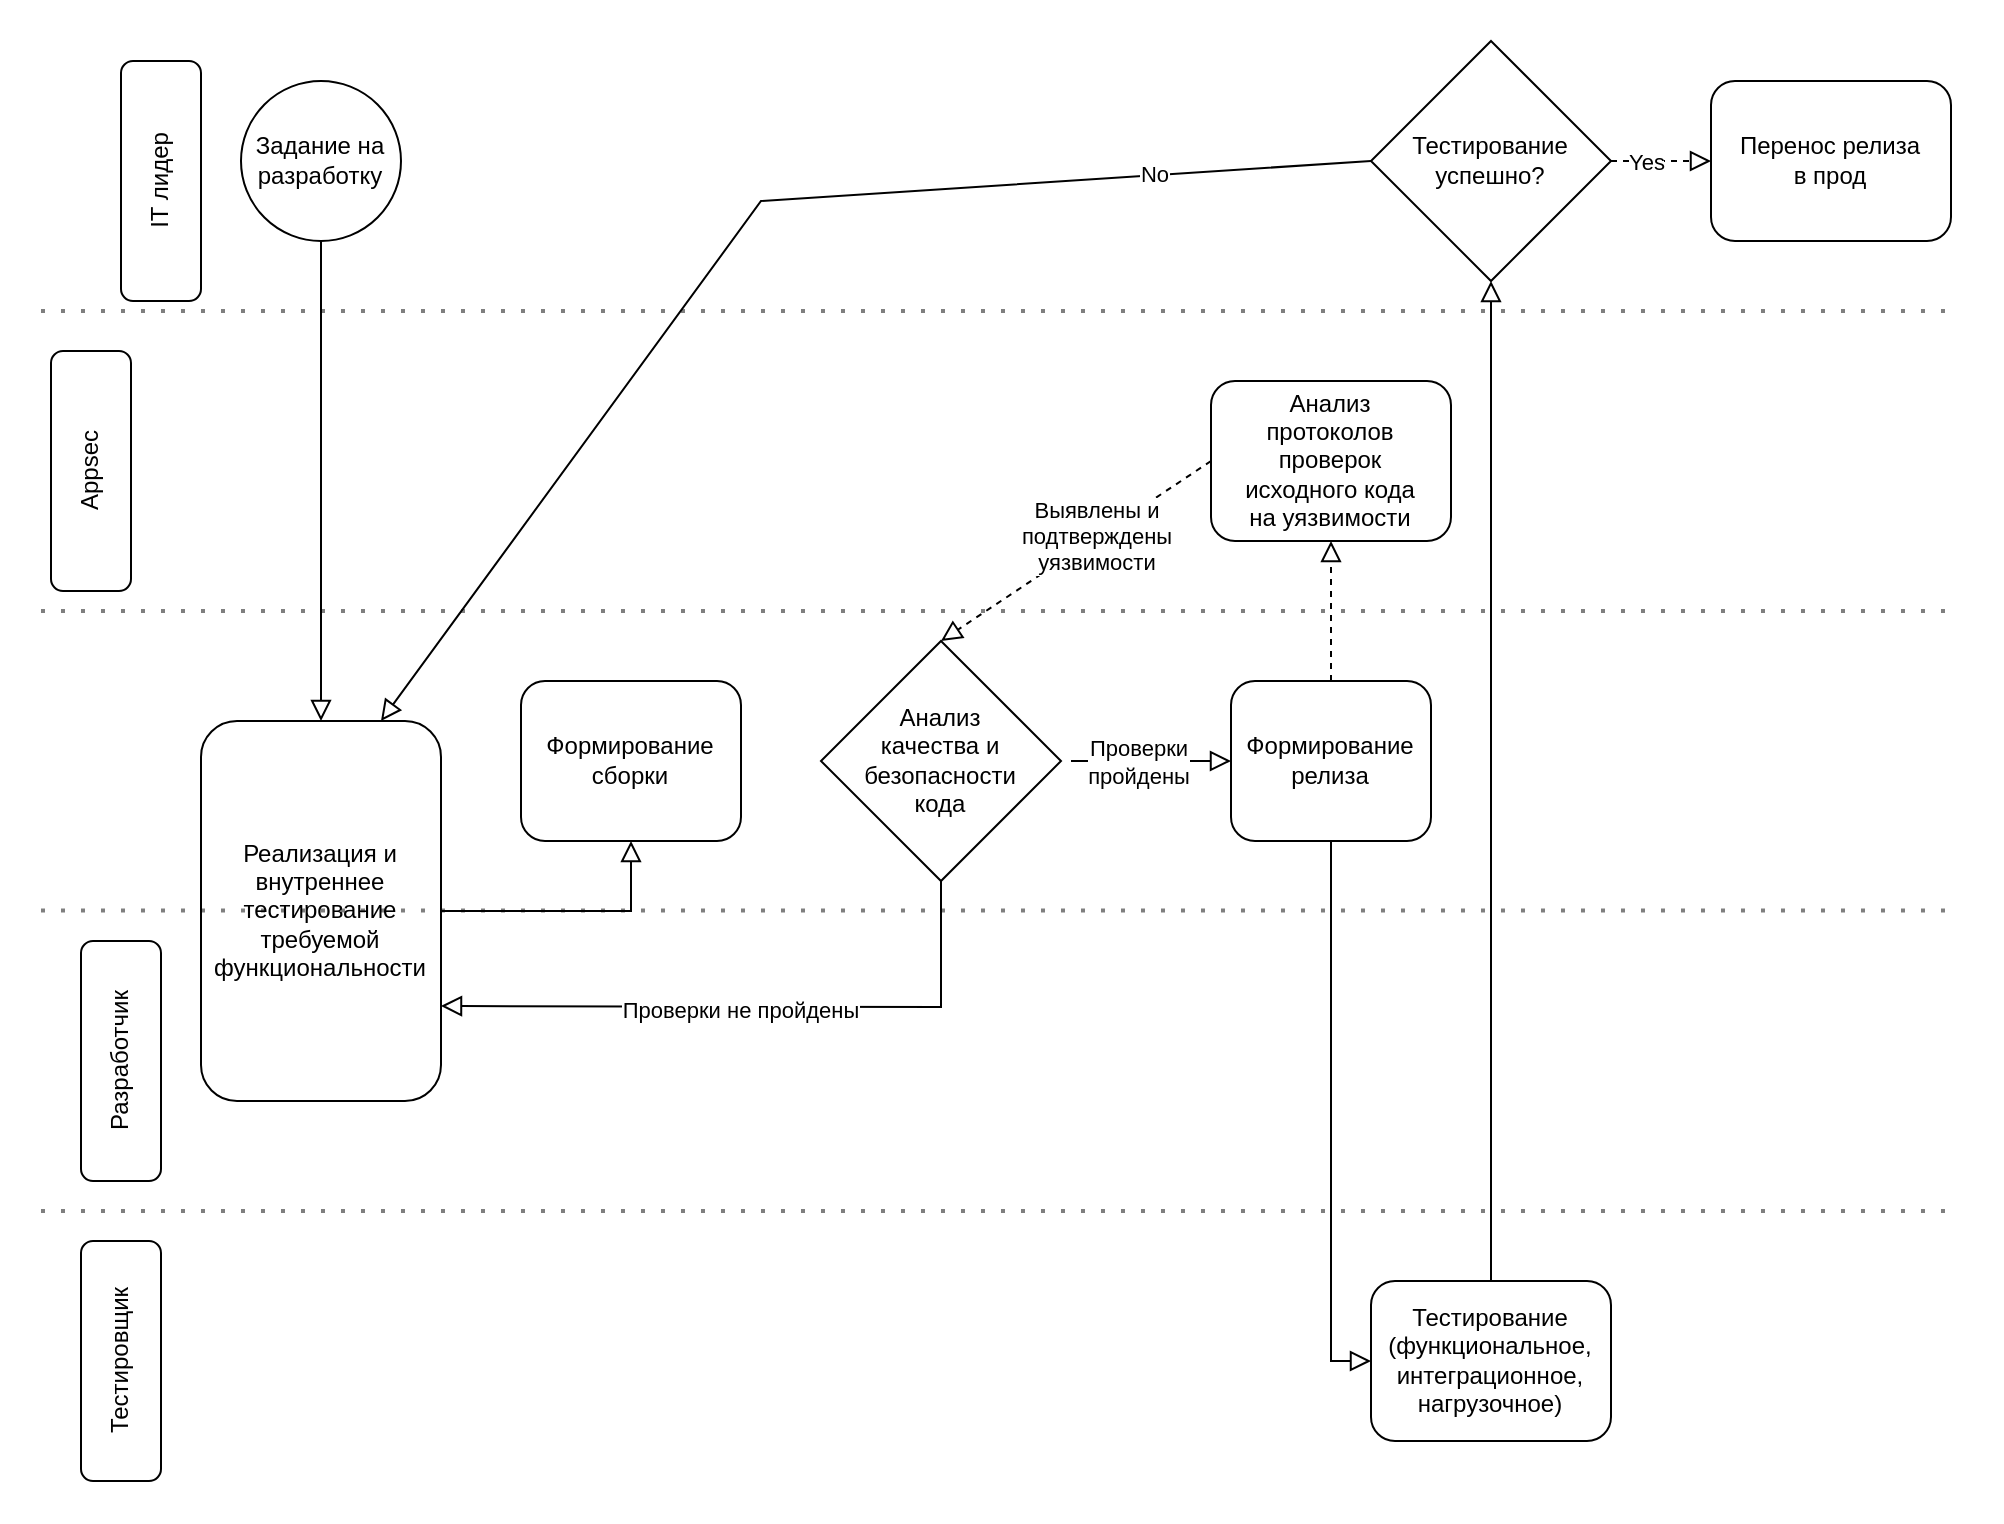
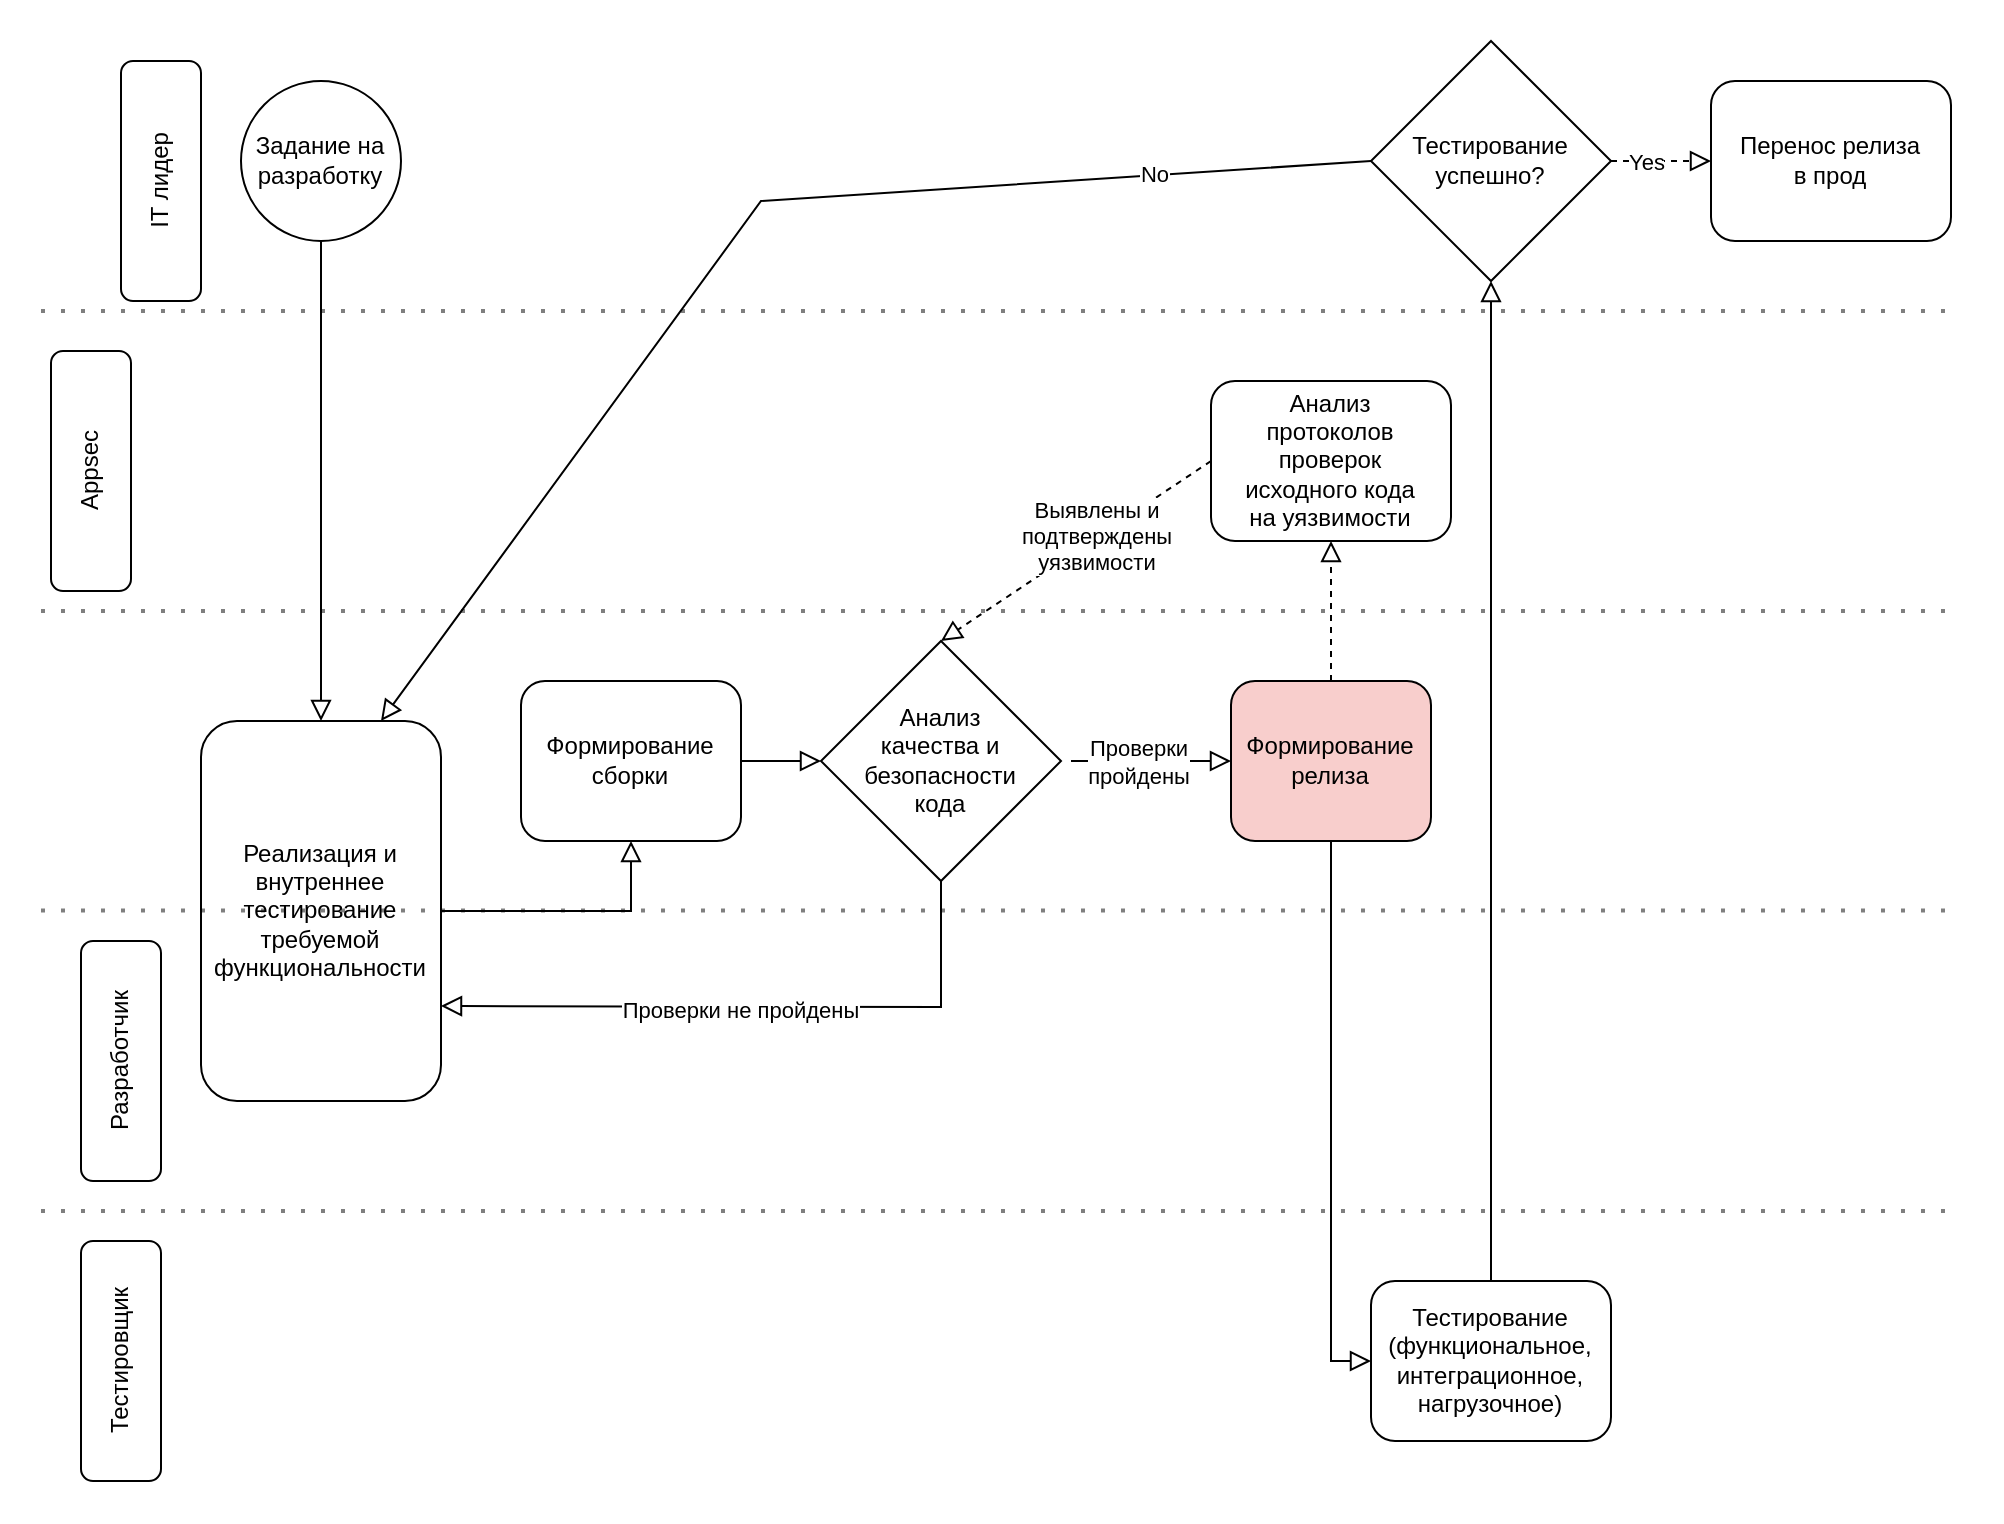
edge "Формирование сборки" -> "Анализ качества и безопасности кода": added
node "Формирование релиза": fillcolor #ffffff -> #f8cecc
